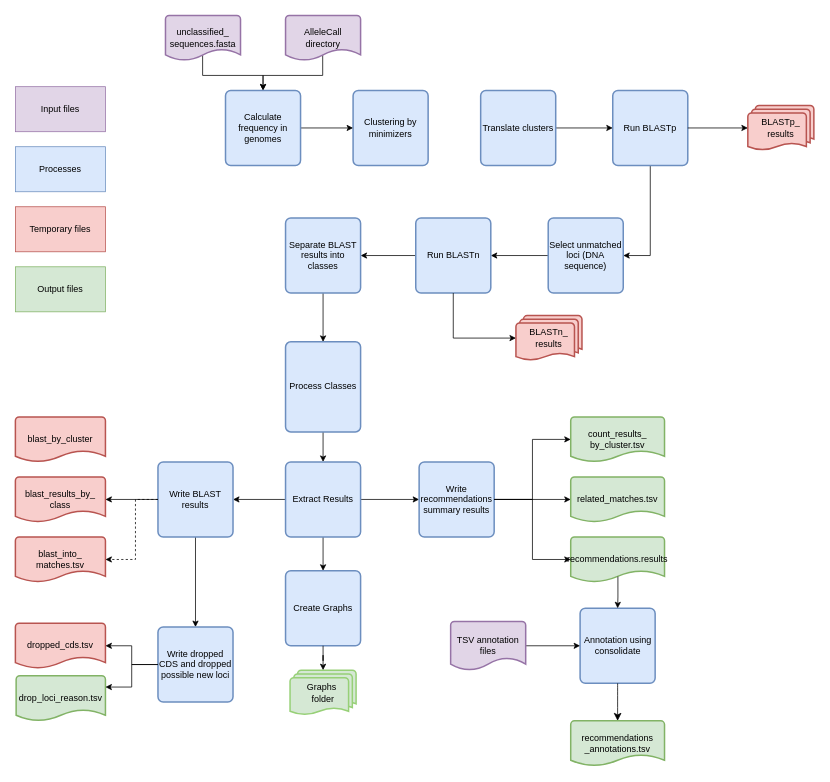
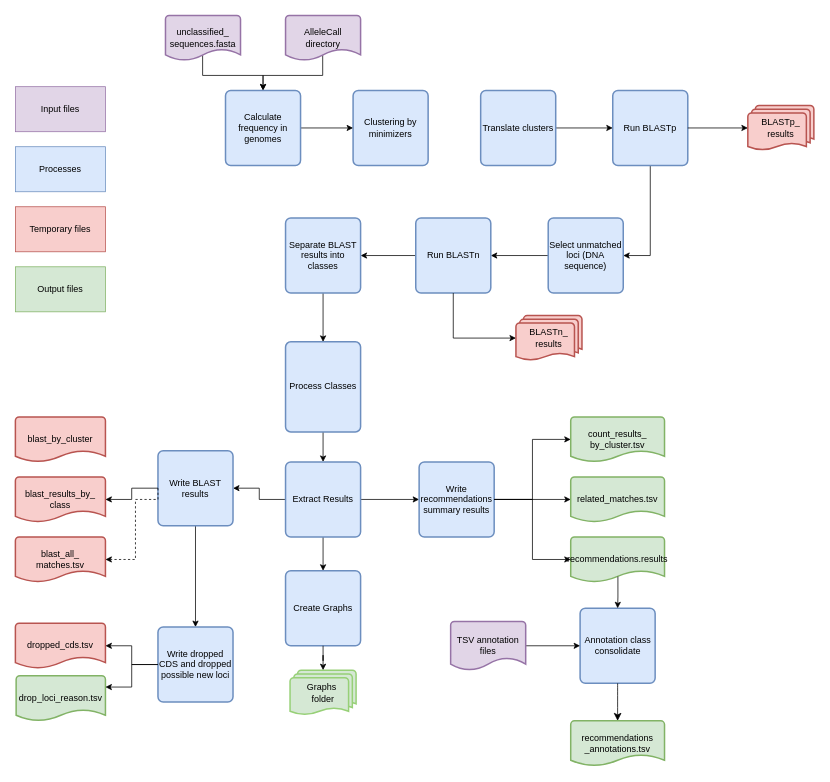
node "Write BLAST results": moved (195, 499) -> (195, 488)
node "blast_into_ matches.tsv": label "blast_into_ matches.tsv" -> "blast_all_ matches.tsv"
node "Annotation using consolidate": label "Annotation using consolidate" -> "Annotation class consolidate"
